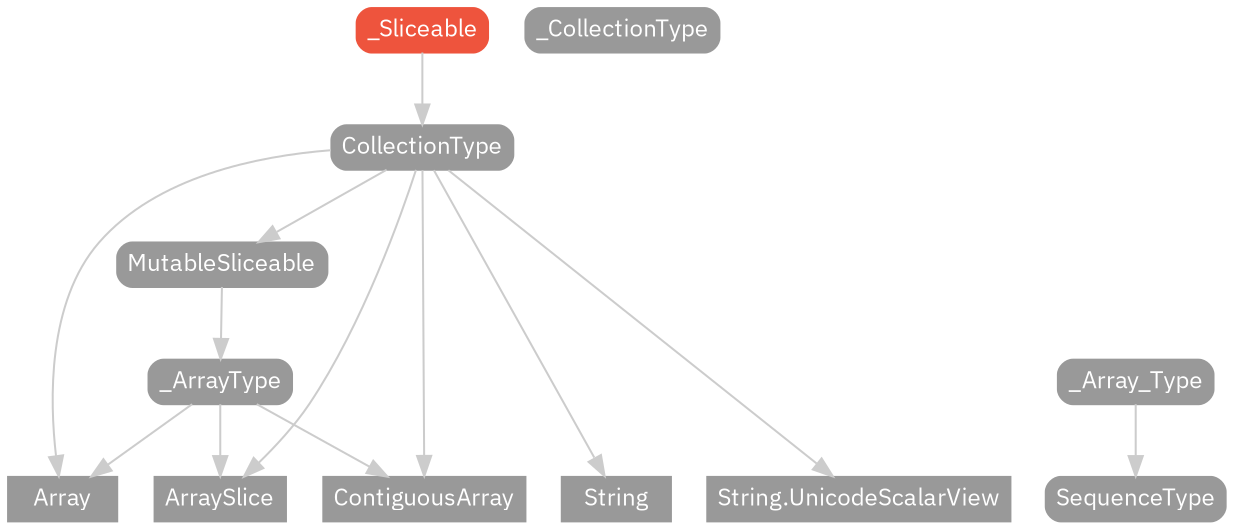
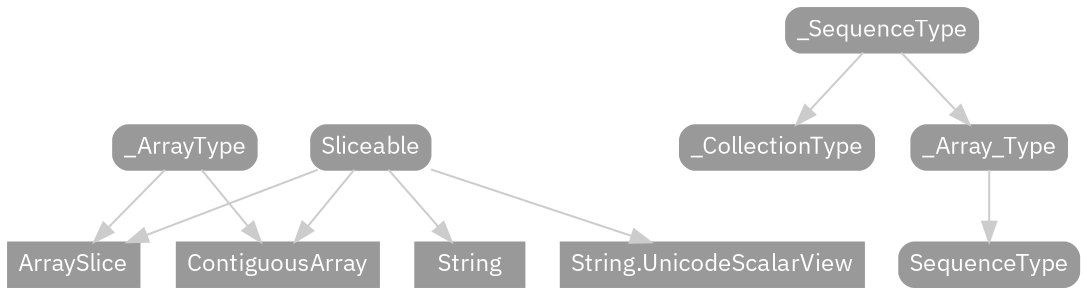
node "_Sliceable": removed
node "_SequenceType": added
node "CollectionType": label "CollectionType" -> "Sliceable"
node "MutableSliceable": removed
node "Array": removed
